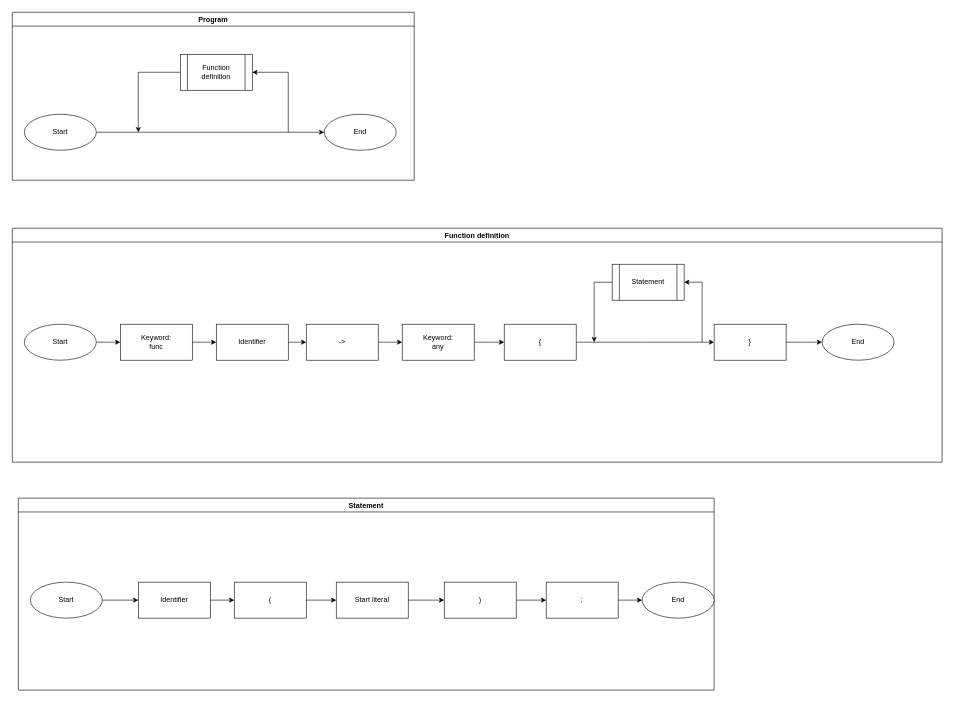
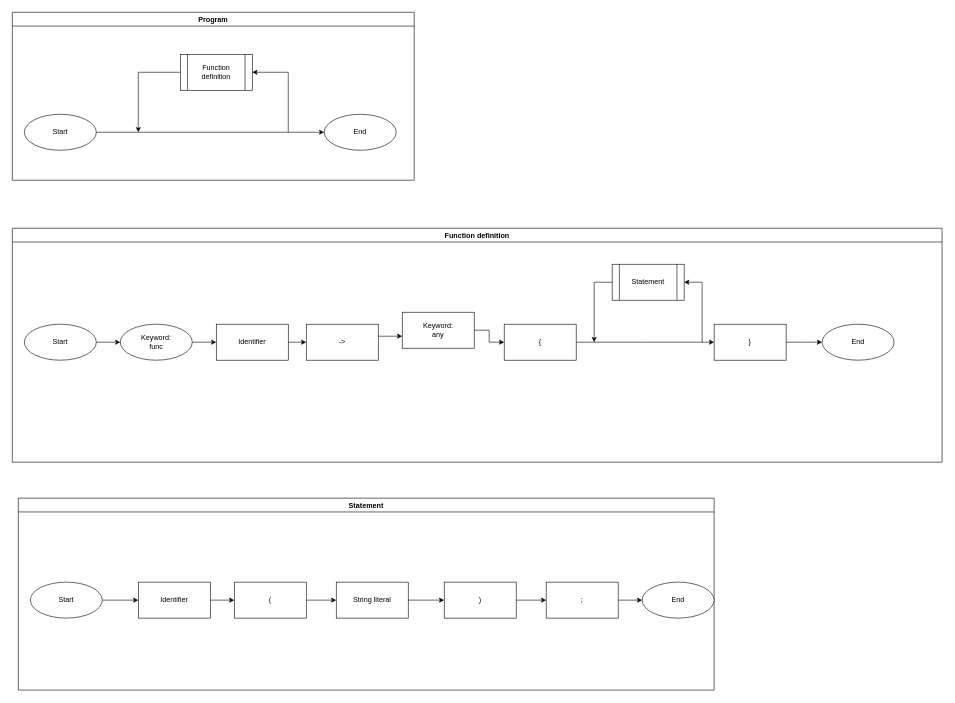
node "Keyword: func": shape rectangle -> ellipse
node "Keyword: any": moved (438, 342) -> (438, 330)
node "Start literal": label "Start literal" -> "String literal"
